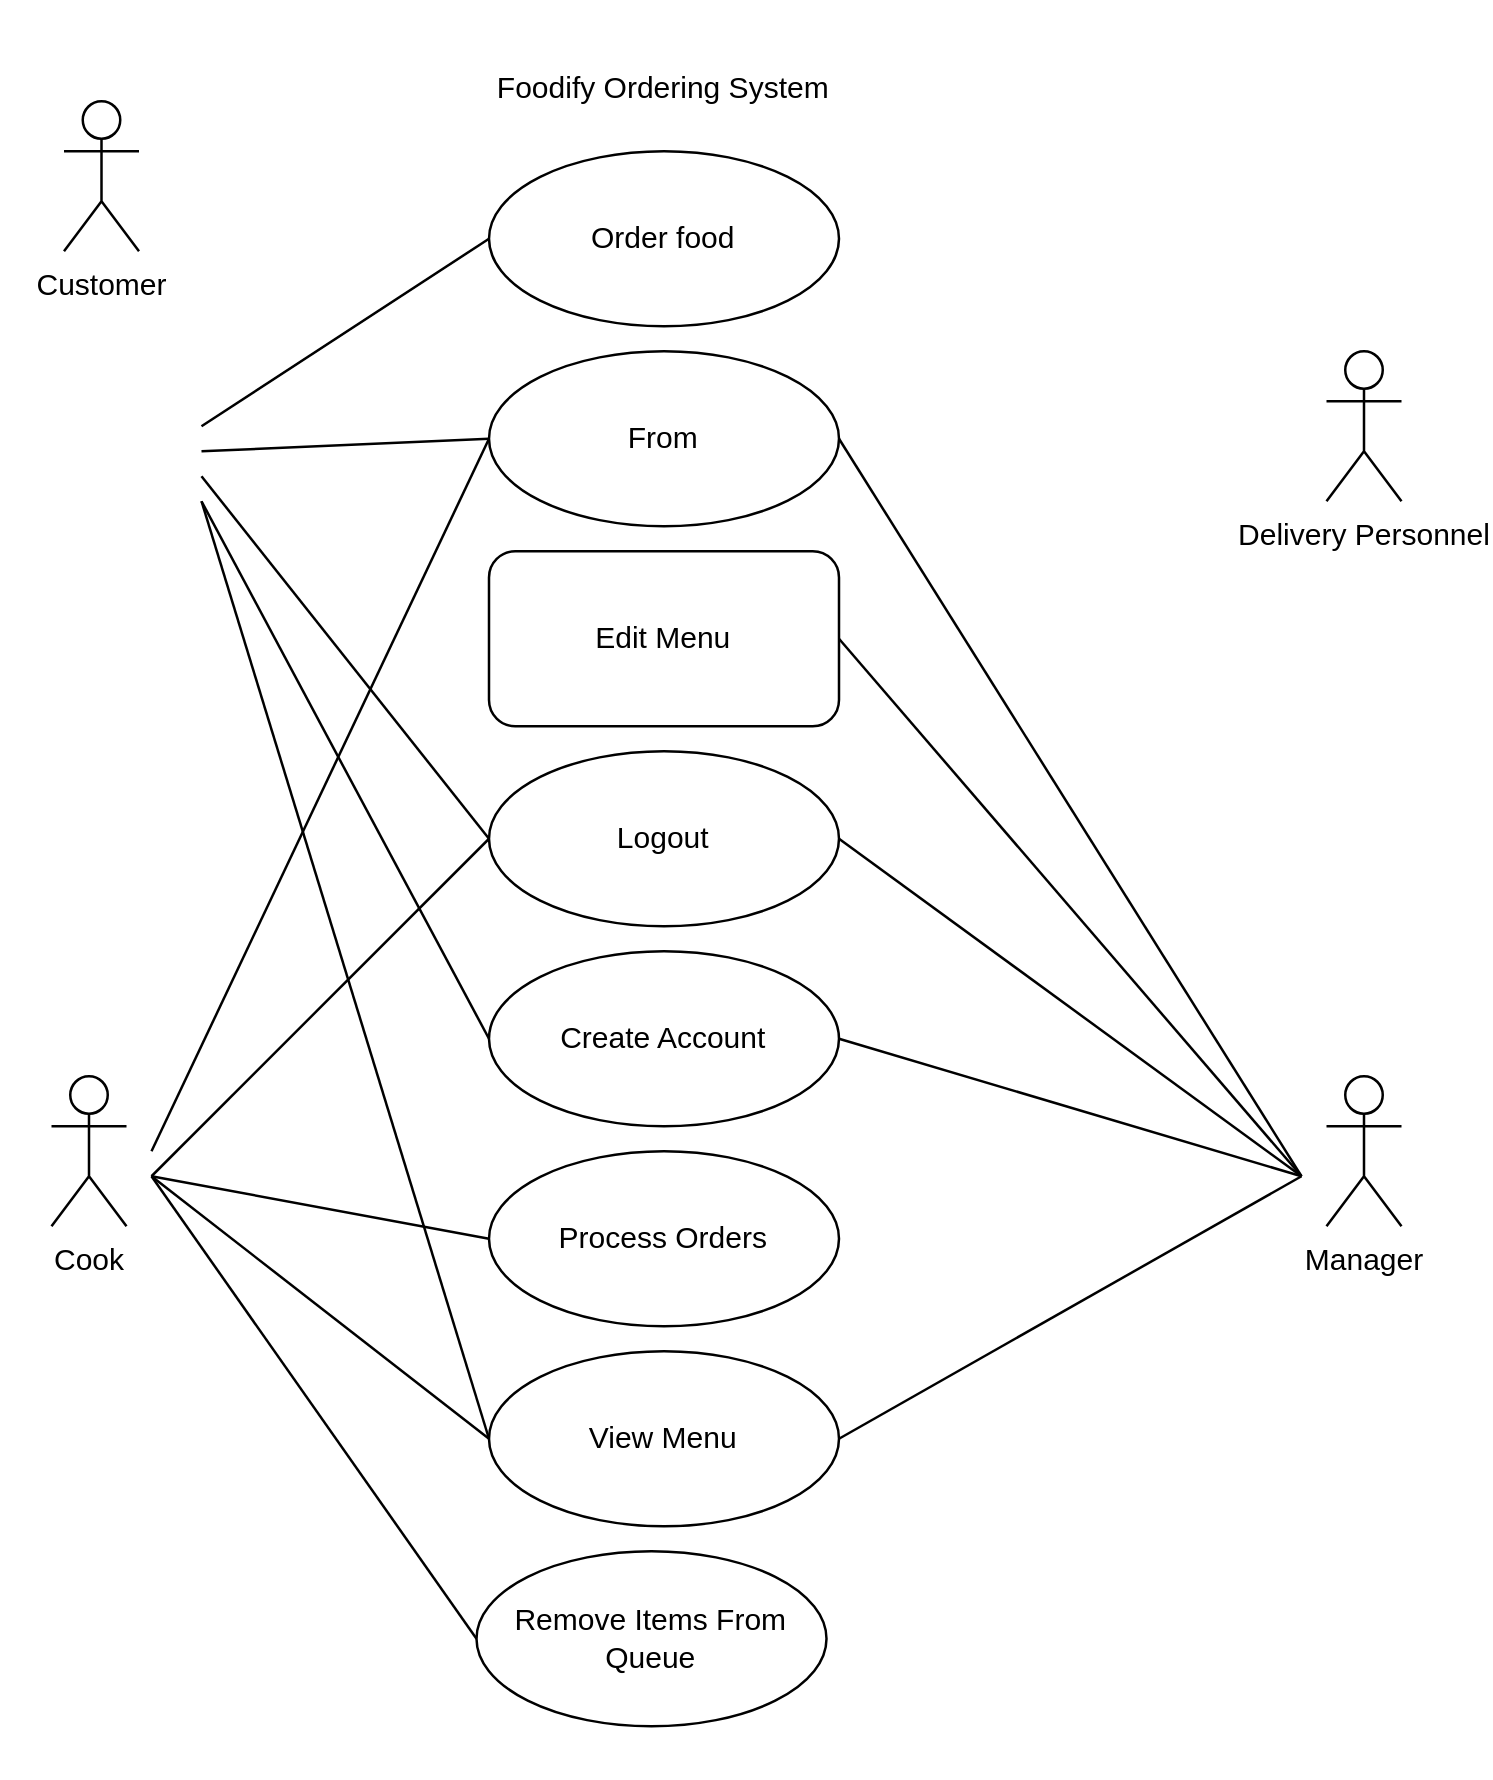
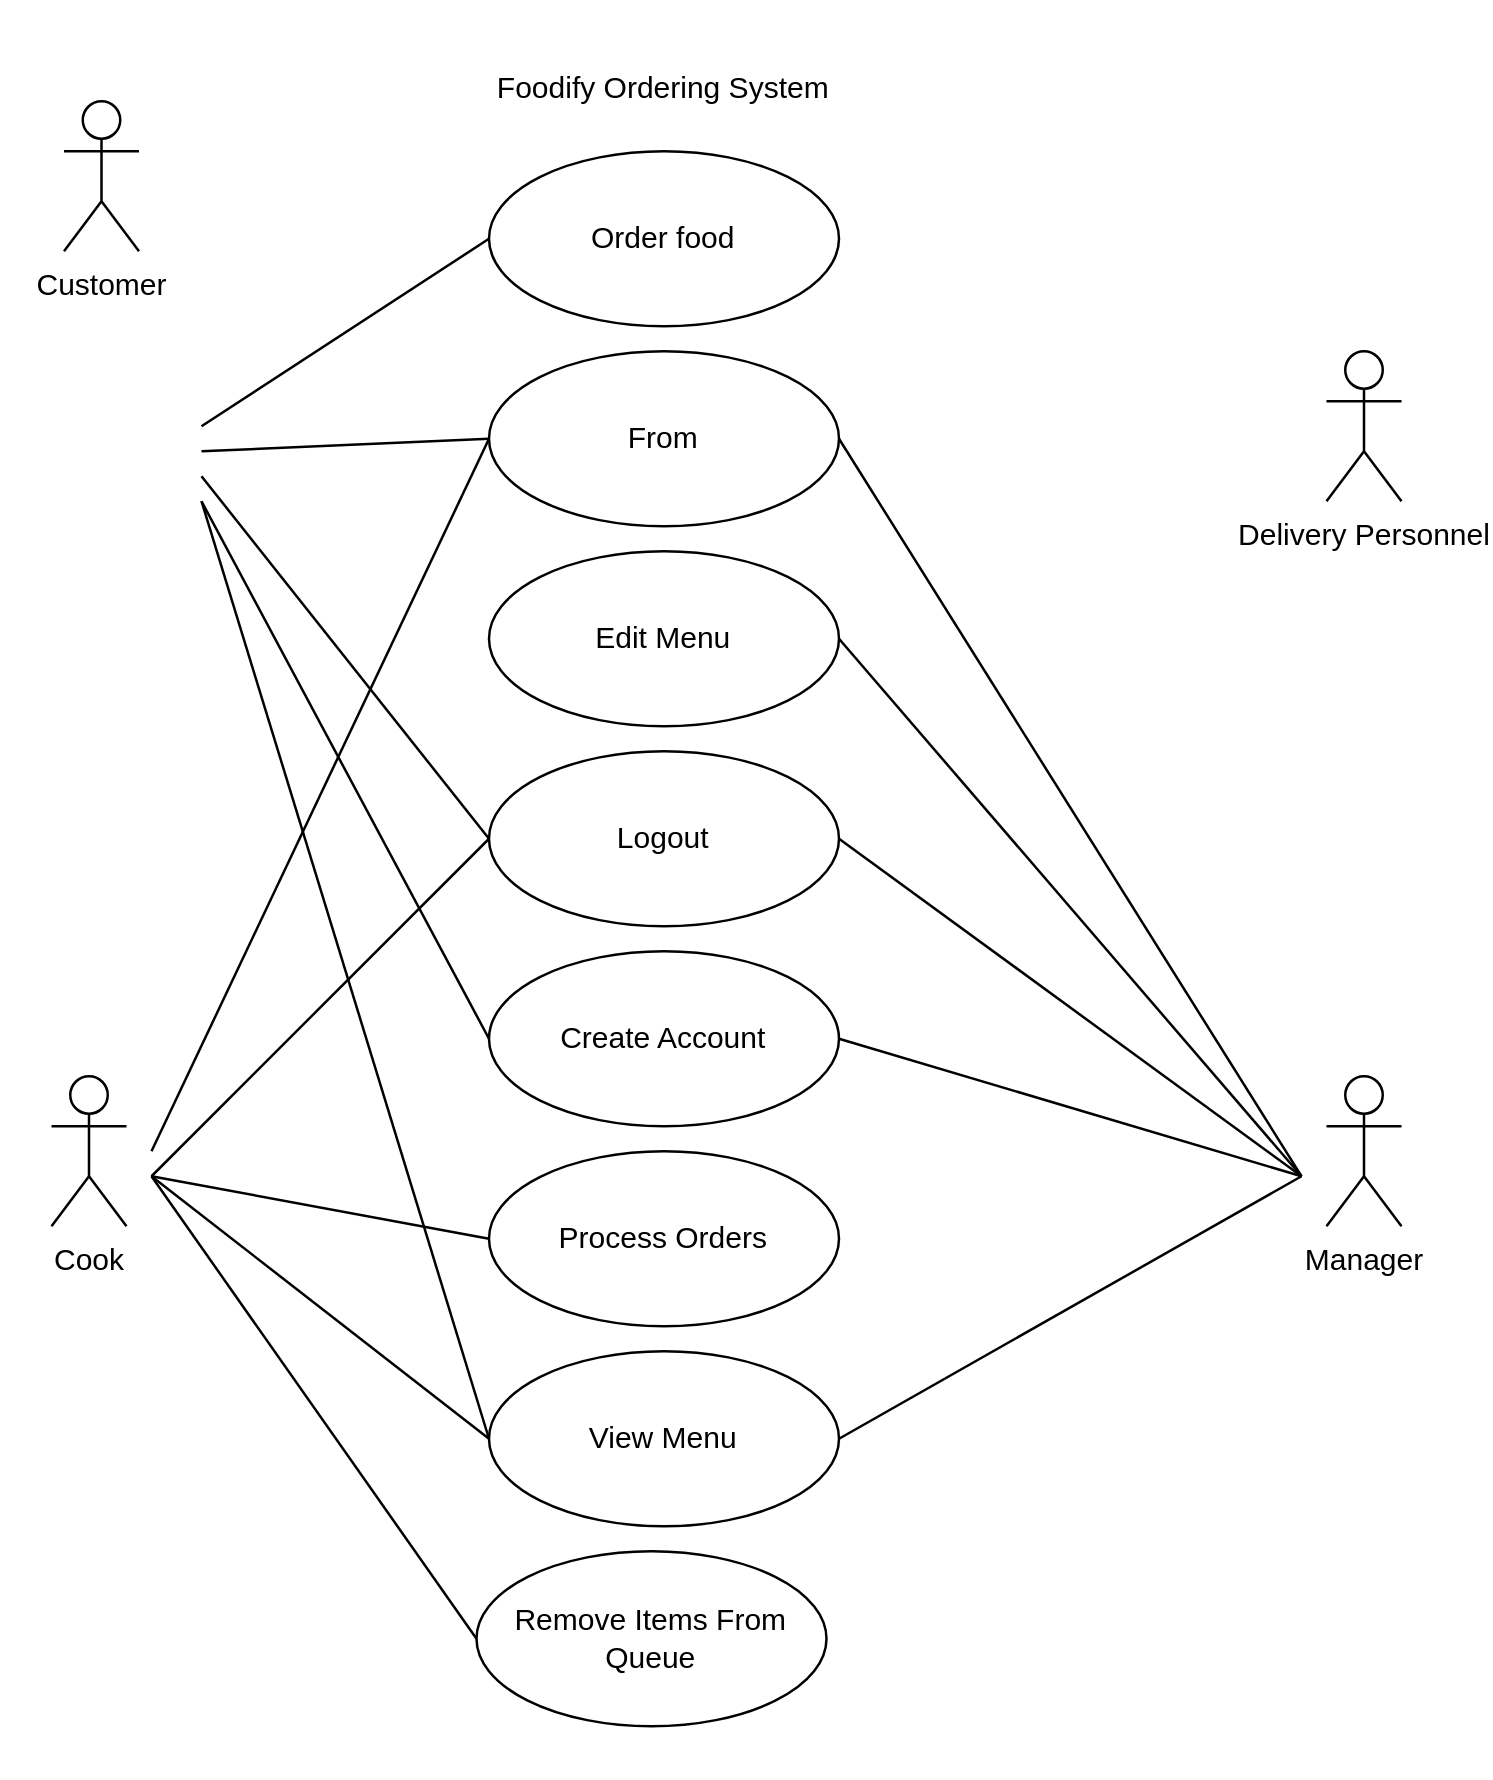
node "Edit Menu": shape rounded rectangle -> ellipse
